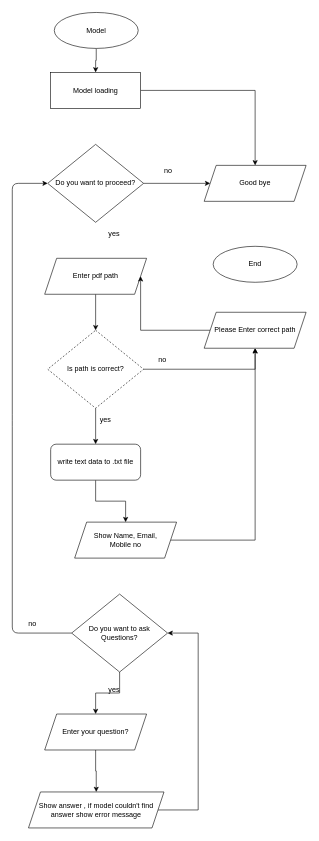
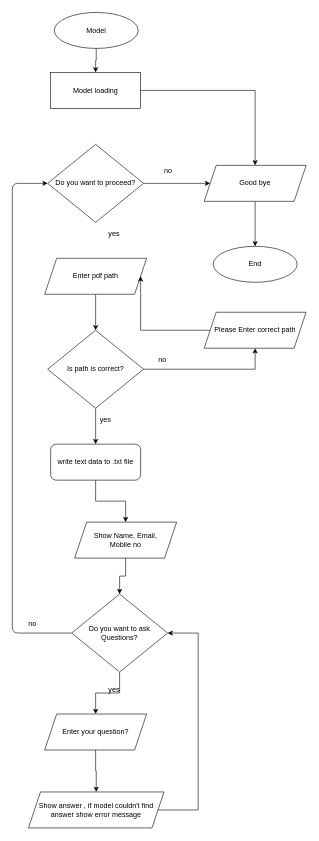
edge "Good bye" -> "End": added
node "Is path is correct?": style dashed -> solid
edge "Show Name, Email, Mobile no" -> "Please Enter correct path": now "Show Name, Email, Mobile no" -> "Do you want to ask Questions?"
